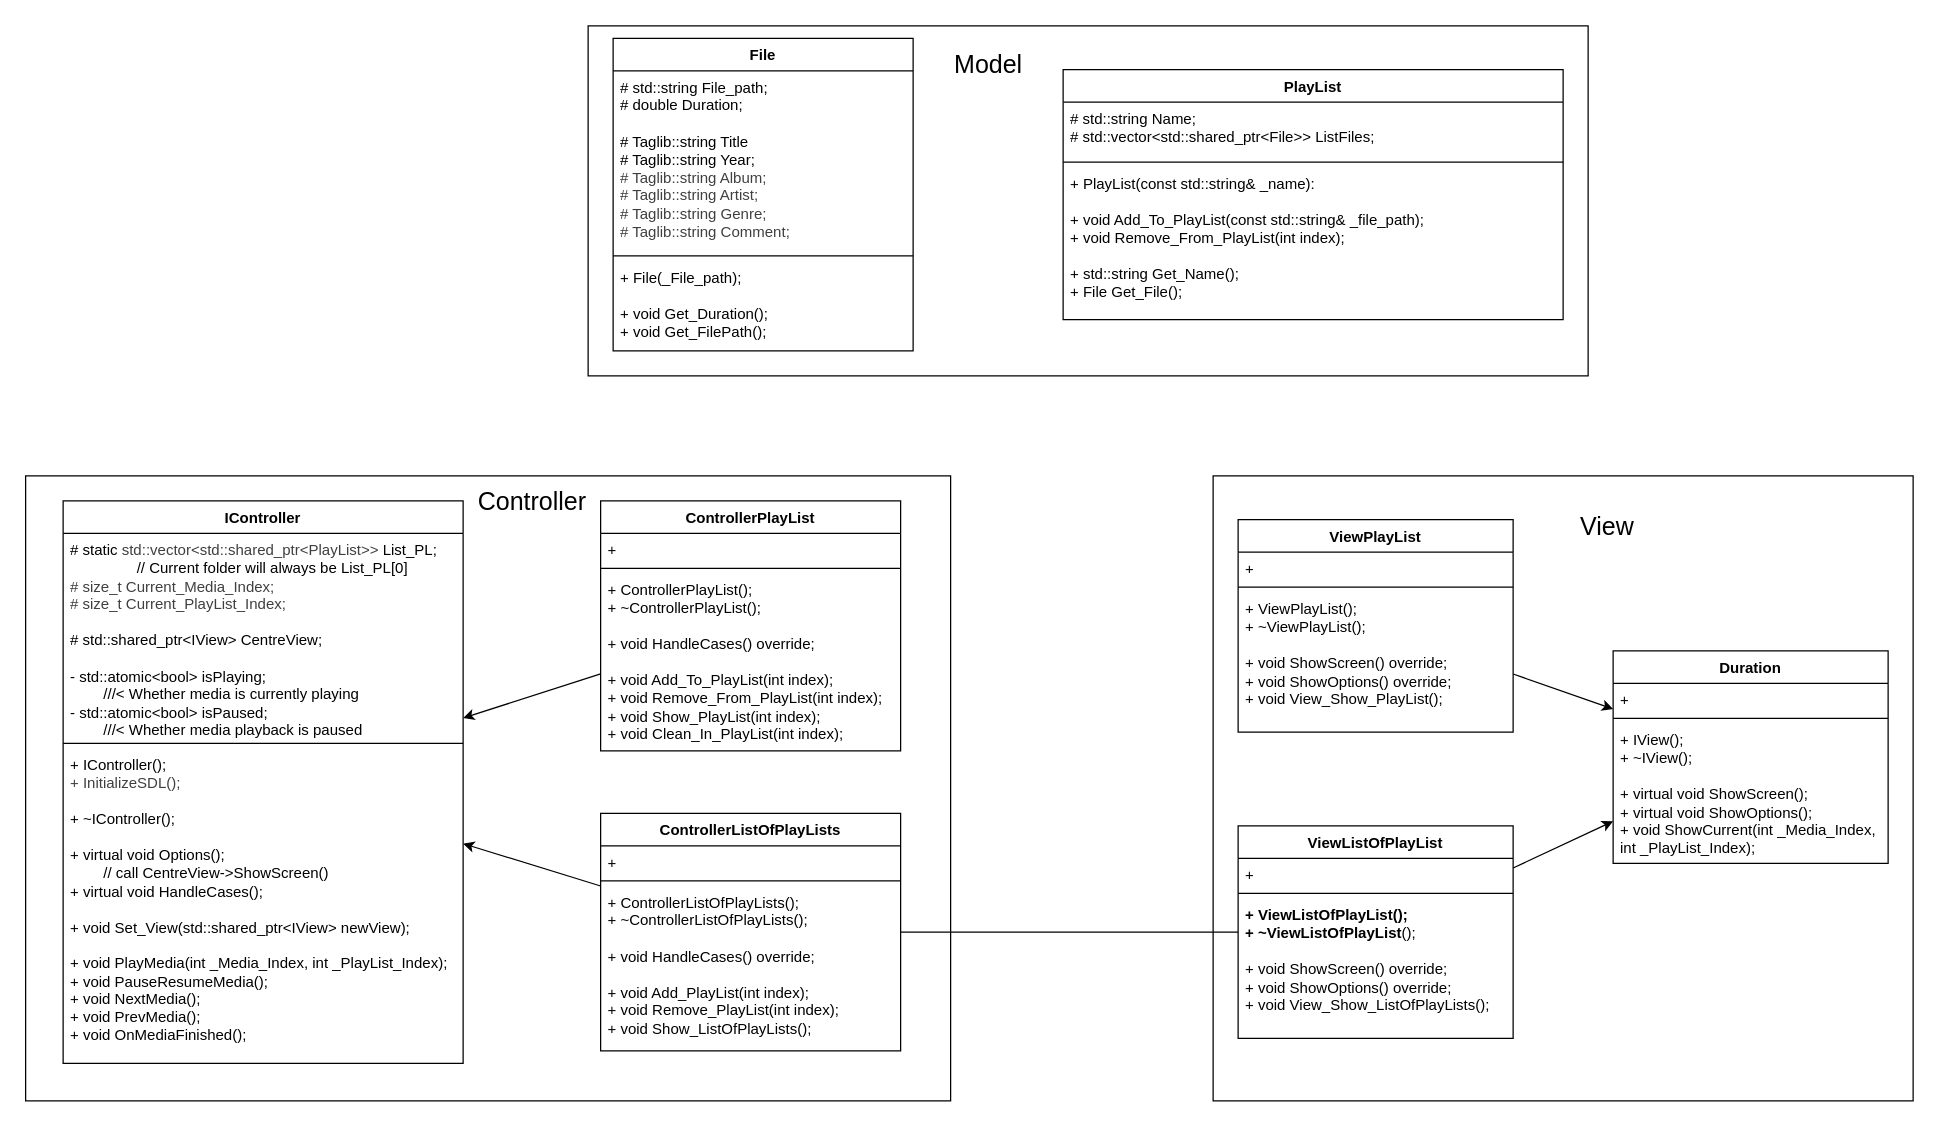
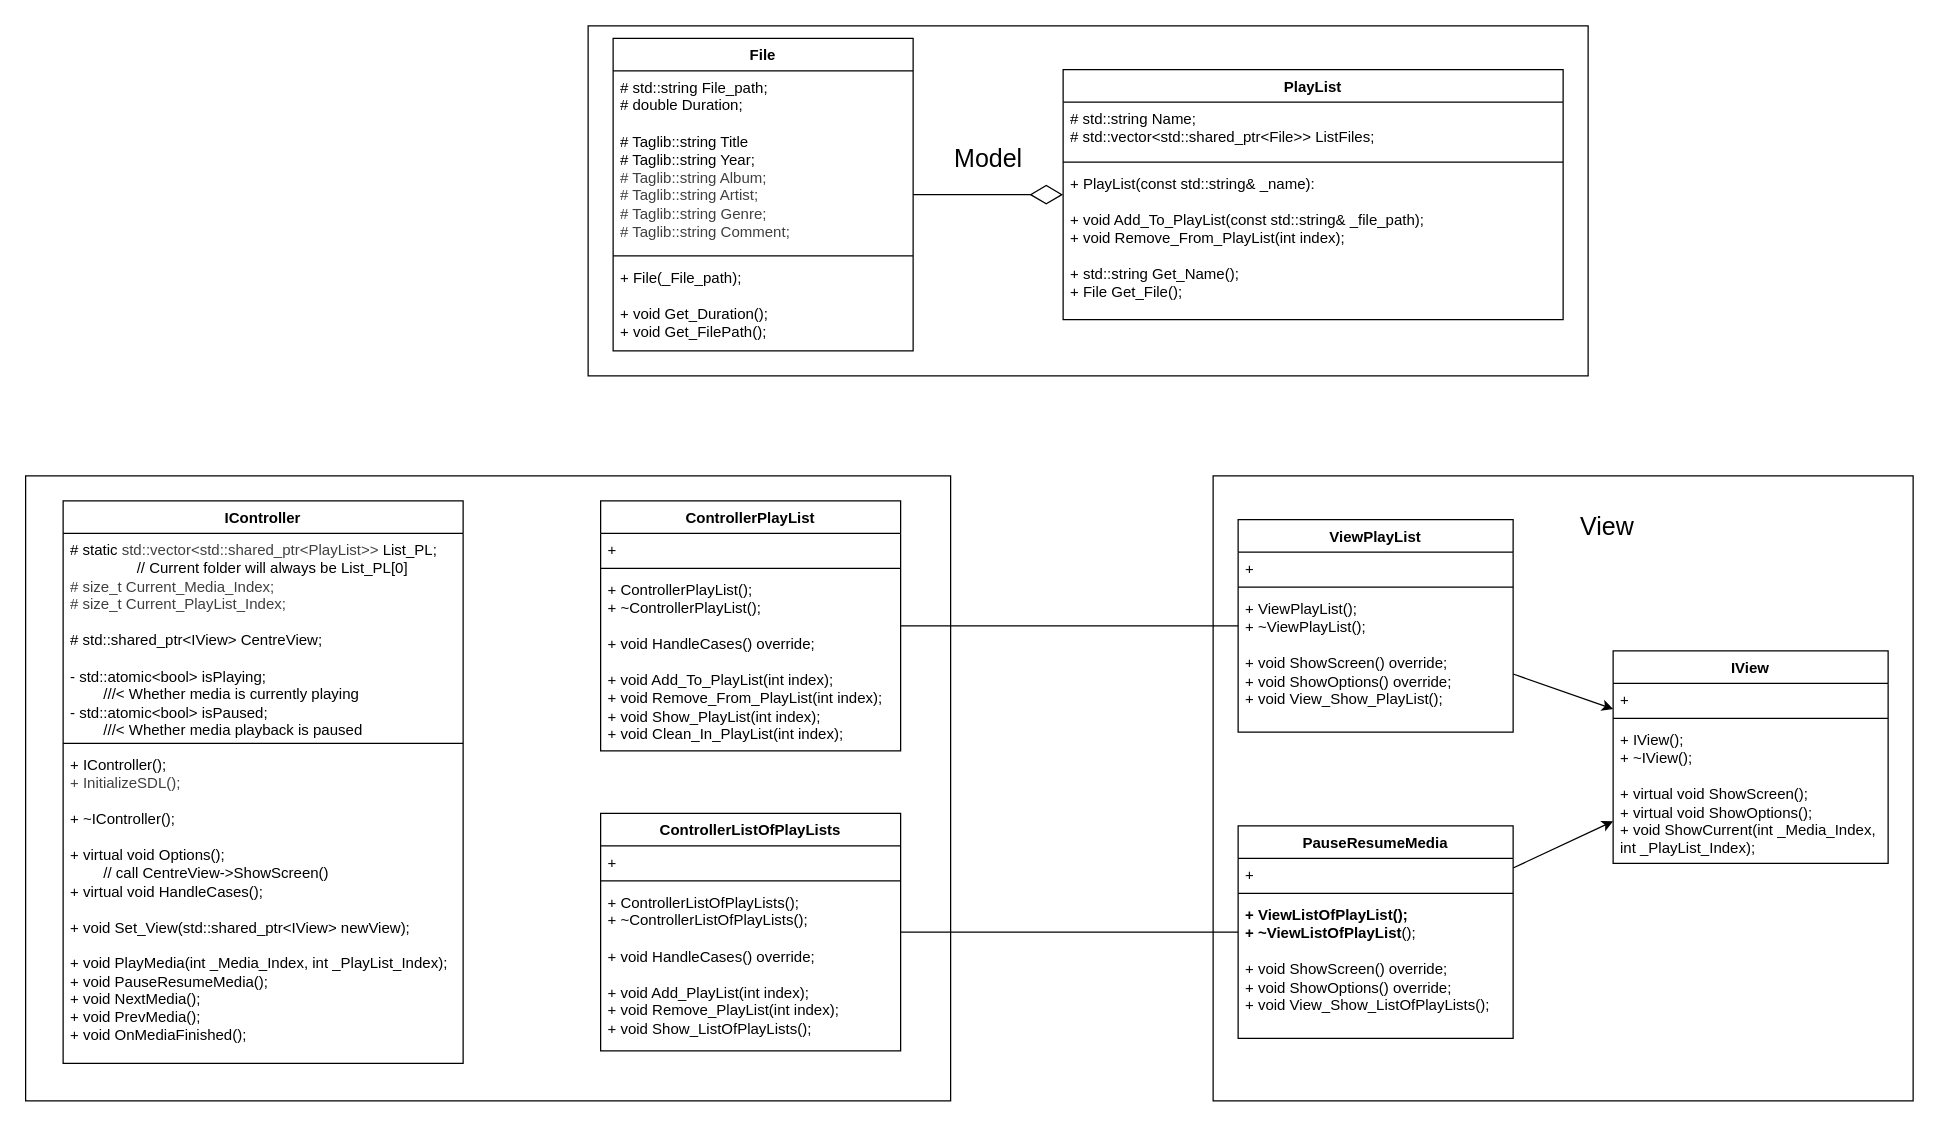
node "Model": moved (988, 63) -> (988, 157)
edge "File" -> "PlayList": added
node "Controller": removed
edge "ControllerPlayList" -- "ViewPlayList": added
node "Duration": label "Duration" -> "IView"
edge "ControllerPlayList" -> "IController": removed
node "ViewListOfPlayList": label "ViewListOfPlayList" -> "PauseResumeMedia"
edge "ControllerListOfPlayLists" -> "IController": removed
